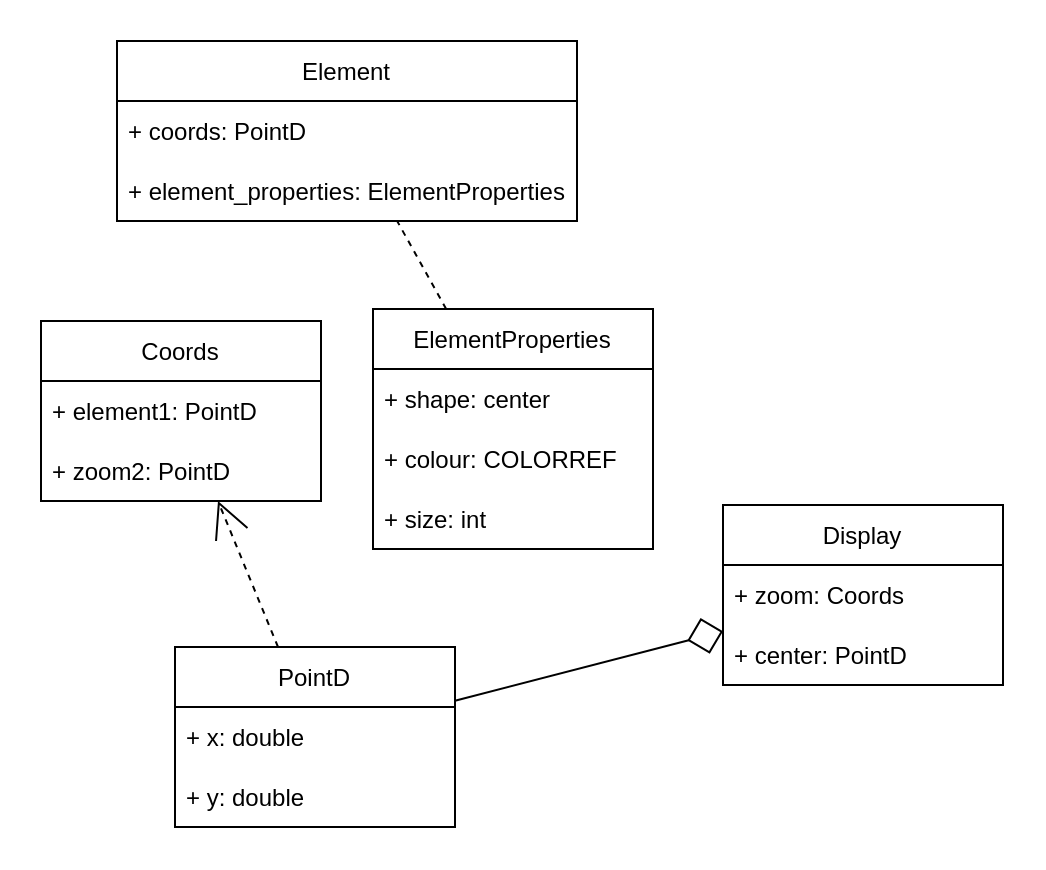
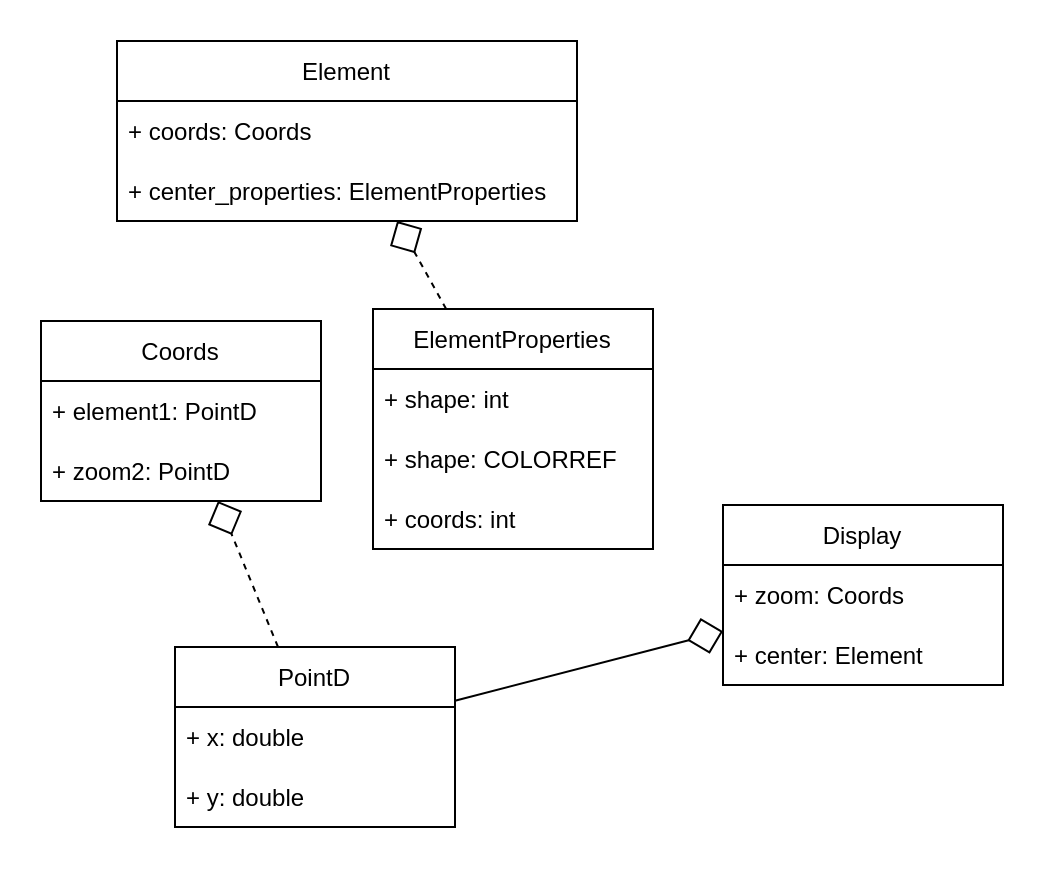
node "+ coords: PointD": label "+ coords: PointD" -> "+ coords: Coords"
node "+ element_properties: ElementProperties": label "+ element_properties: ElementProperties" -> "+ center_properties: ElementProperties"
edge "Element" -- "ElementProperties": arrowhead none -> diamond
node "+ shape: center": label "+ shape: center" -> "+ shape: int"
node "+ colour: COLORREF": label "+ colour: COLORREF" -> "+ shape: COLORREF"
edge "PointD" -> "Coords": arrowhead open -> diamond
node "+ size: int": label "+ size: int" -> "+ coords: int"
node "+ center: PointD": label "+ center: PointD" -> "+ center: Element"
